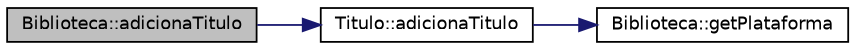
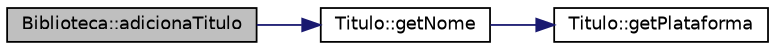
node "Titulo::adicionaTitulo": label "Titulo::adicionaTitulo" -> "Titulo::getNome"
node "Biblioteca::getPlataforma": label "Biblioteca::getPlataforma" -> "Titulo::getPlataforma"
